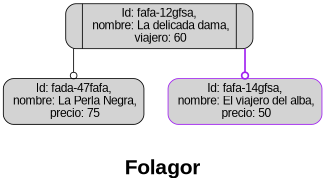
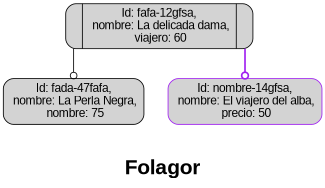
node "Id: fada-47fafa, nombre: La Perla Negra, precio: 75": label "Id: fada-47fafa, nombre: La Perla Negra, precio: 75" -> "Id: fada-47fafa, nombre: La Perla Negra, nombre: 75"
node "Id: fafa-14gfsa, nombre: El viajero del alba, precio: 50": label "Id: fafa-14gfsa, nombre: El viajero del alba, precio: 50" -> "Id: nombre-14gfsa, nombre: El viajero del alba, precio: 50"
